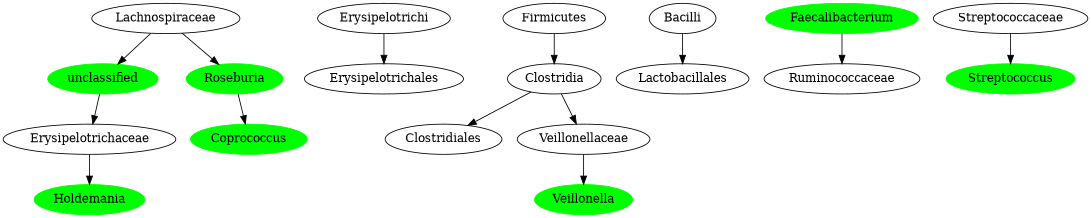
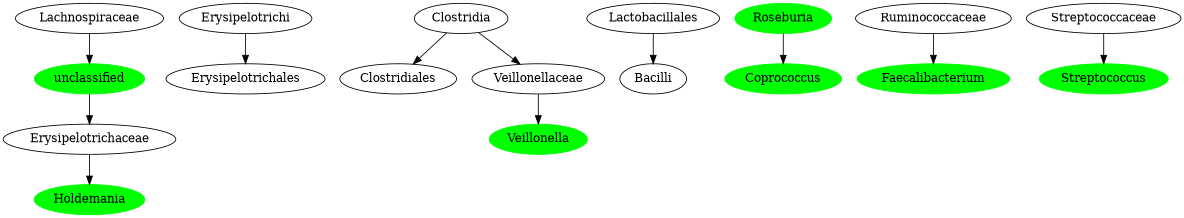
node "Firmicutes": removed
edge "Bacilli" -> "Lactobacillales": reversed
edge "Faecalibacterium" -> "Ruminococcaceae": reversed
edge "Lachnospiraceae" -> "Roseburia": removed
